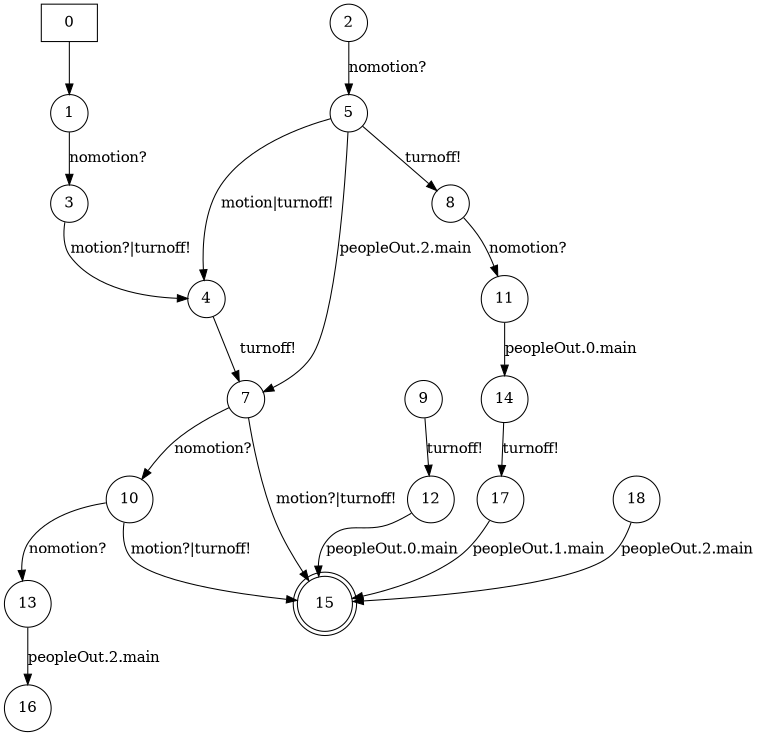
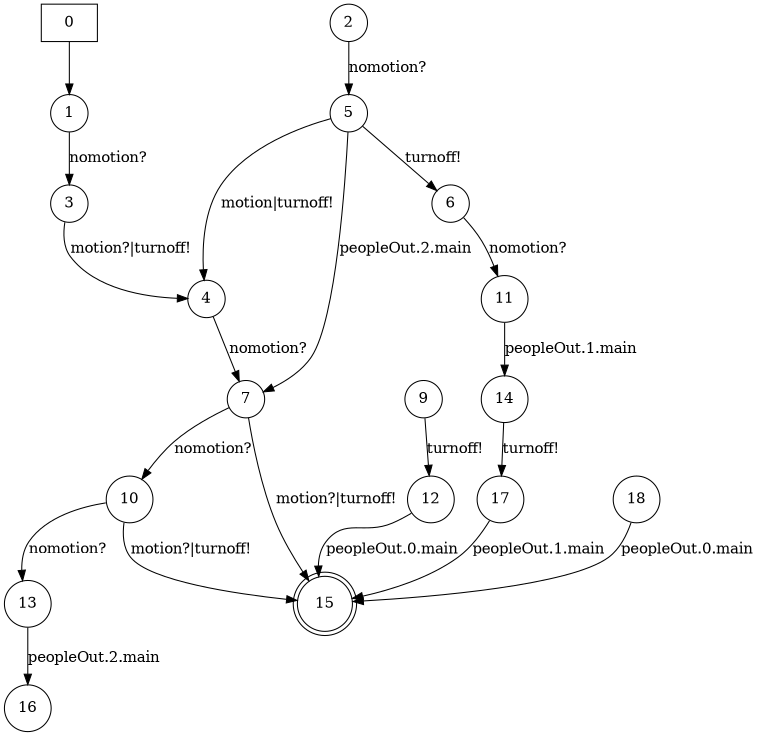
node "8": label "8" -> "6"
edge "4" -> "7": label "turnoff!" -> "nomotion?"
edge "11" -> "14": label "peopleOut.0.main" -> "peopleOut.1.main"
edge "18" -> "15": label "peopleOut.2.main" -> "peopleOut.0.main"
